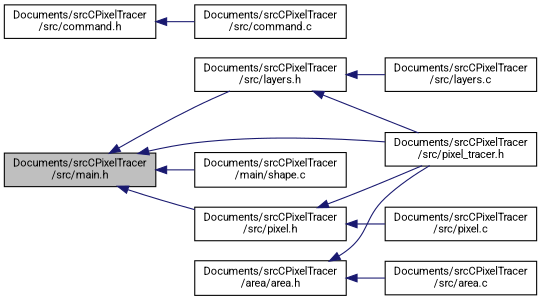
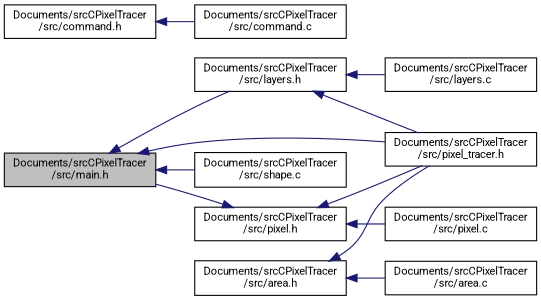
node "Documents/srcCPixelTracer /main/shape.c": label "Documents/srcCPixelTracer /main/shape.c" -> "Documents/srcCPixelTracer /src/shape.c"
edge "Documents/srcCPixelTracer /src/pixel.h" -> "Documents/srcCPixelTracer /src/main.h": reversed
node "Documents/srcCPixelTracer /area/area.h": label "Documents/srcCPixelTracer /area/area.h" -> "Documents/srcCPixelTracer /src/area.h"
